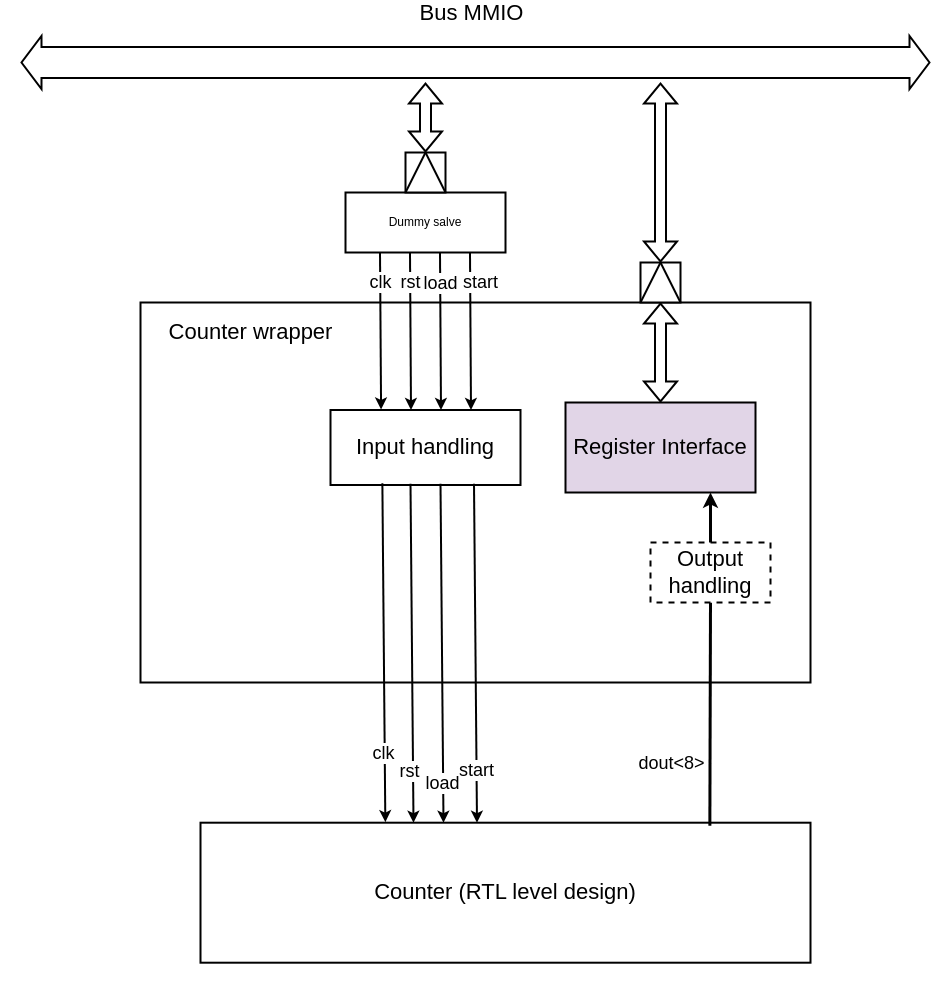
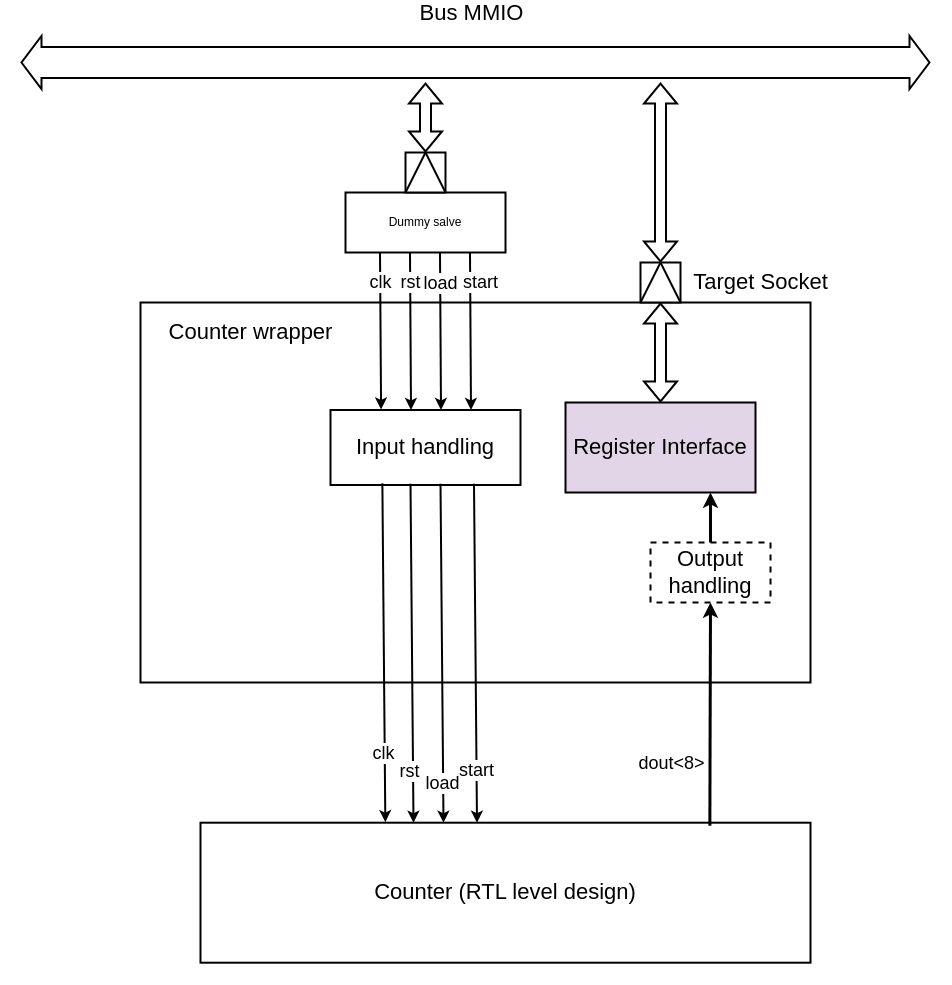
node "Target Socket": added
edge "Output handling" -- "Counter (RTL level design)": arrowhead none -> classic
